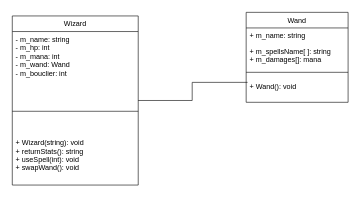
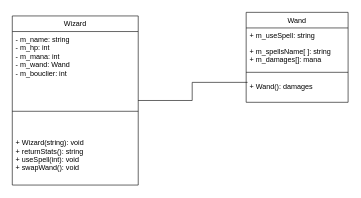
node "+ m_name: string": label "+ m_name: string" -> "+ m_useSpell: string"
node "+ Wand(): void": label "+ Wand(): void" -> "+ Wand(): damages"
